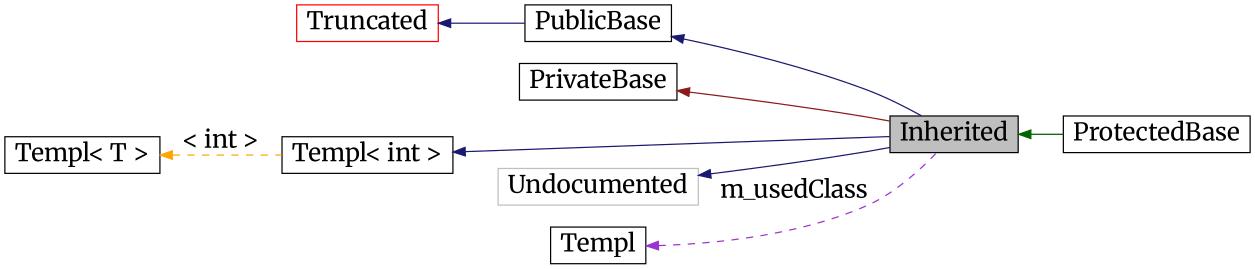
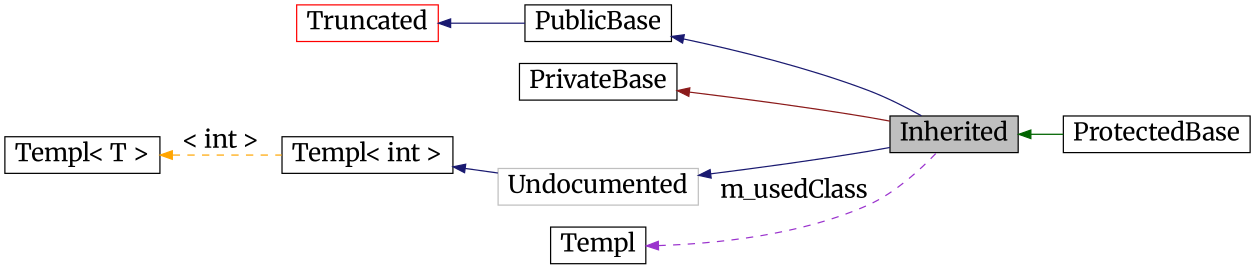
edge "Inherited" -> "Templ< int >": now "Undocumented" -> "Templ< int >"
